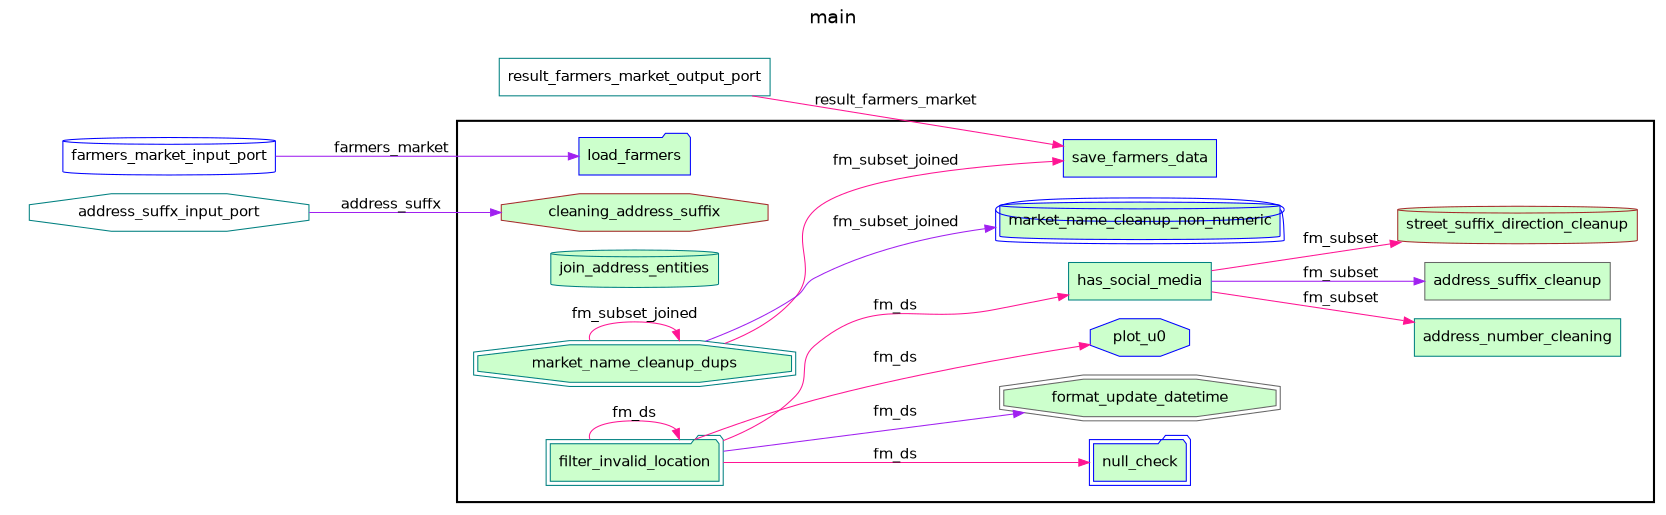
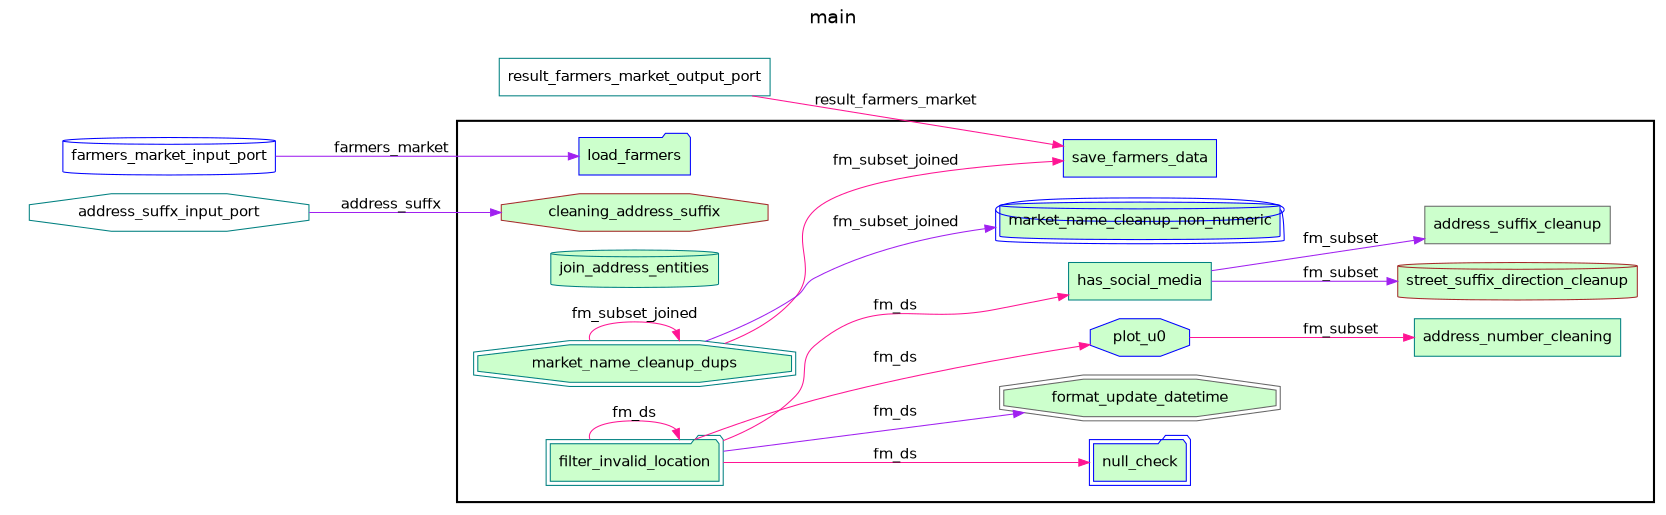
edge "has_social_media" -> "street_suffix_direction_cleanup": color deeppink -> purple
edge "has_social_media" -> "address_number_cleaning": now "plot_u0" -> "address_number_cleaning"
